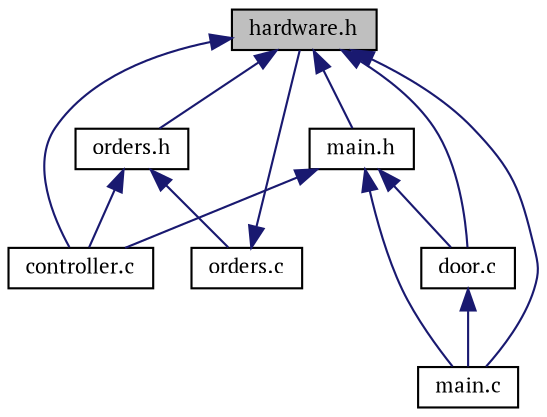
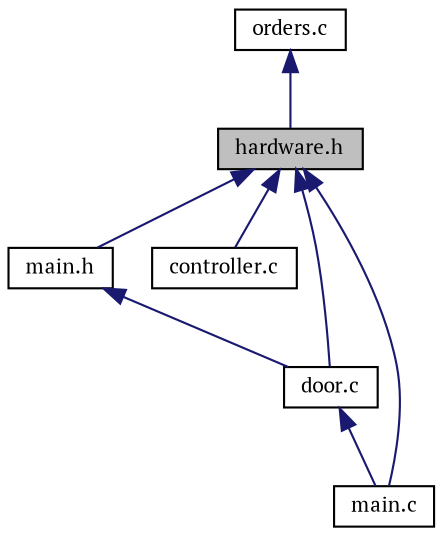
node "orders.h": removed
edge "controller.c" -> "main.h": removed
edge "main.c" -> "main.h": removed
